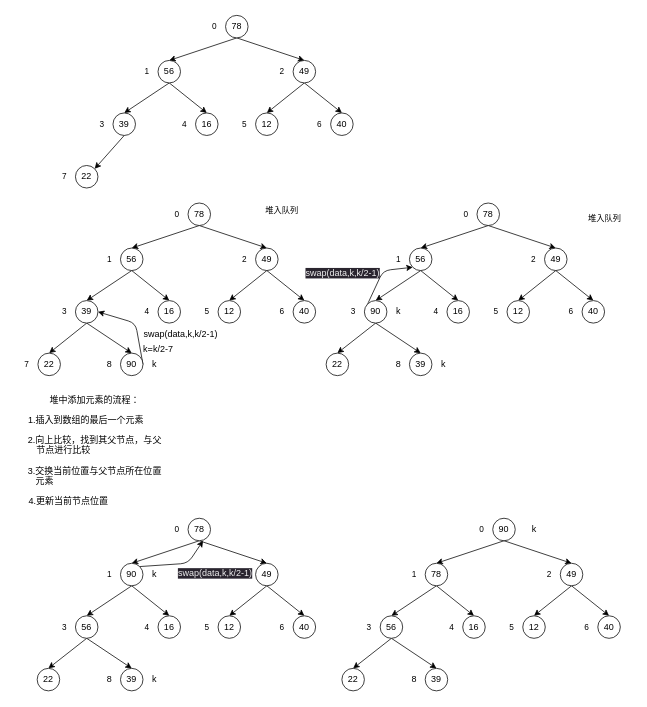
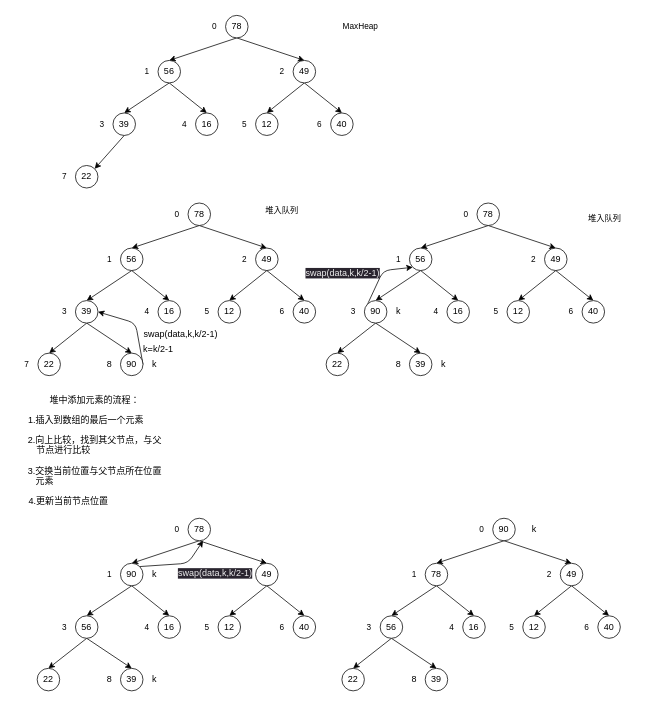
node "MaxHeap": added
node "k=k/2-7": label "k=k/2-7" -> "k=k/2-1"
